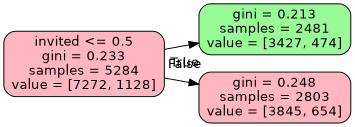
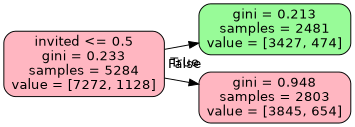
node "gini = 0.248 samples = 2803 value = [3845, 654]": label "gini = 0.248 samples = 2803 value = [3845, 654]" -> "gini = 0.948 samples = 2803 value = [3845, 654]"
